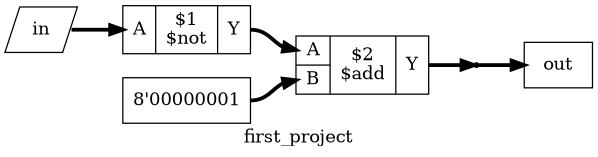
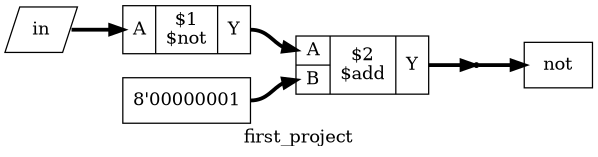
node "out": label "out" -> "not"
